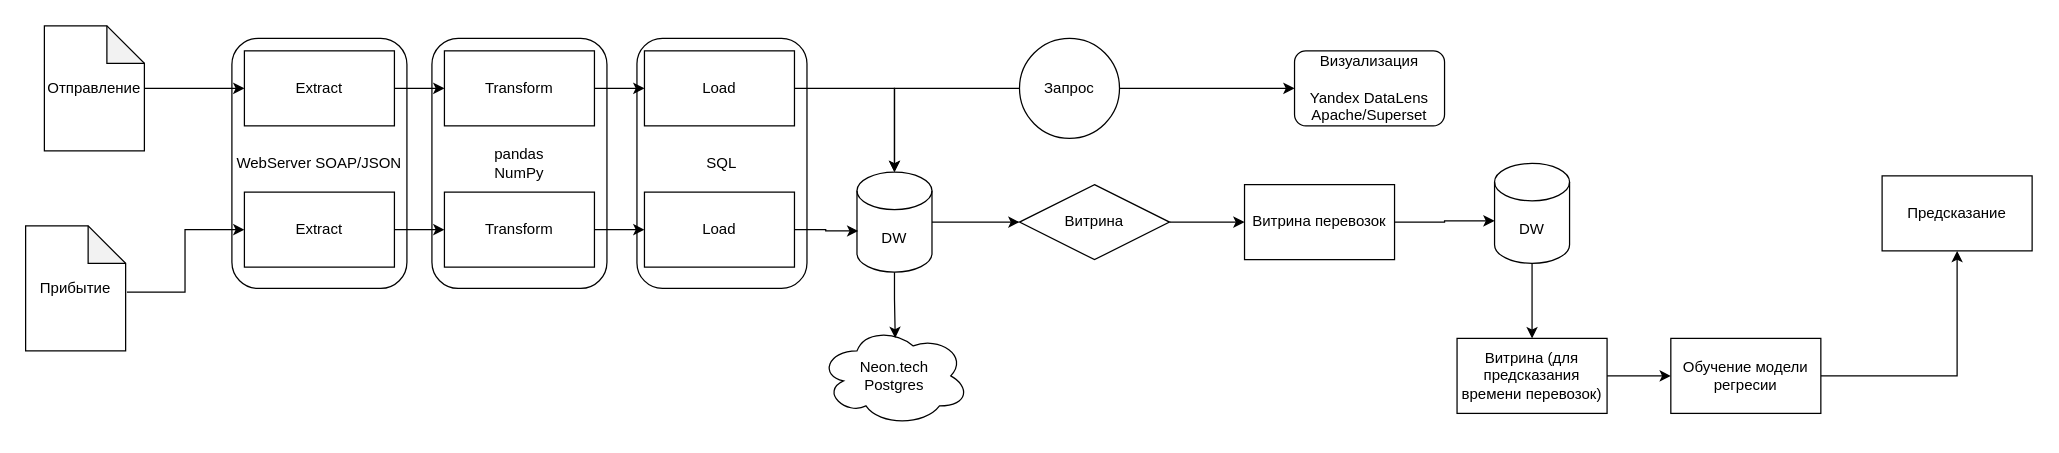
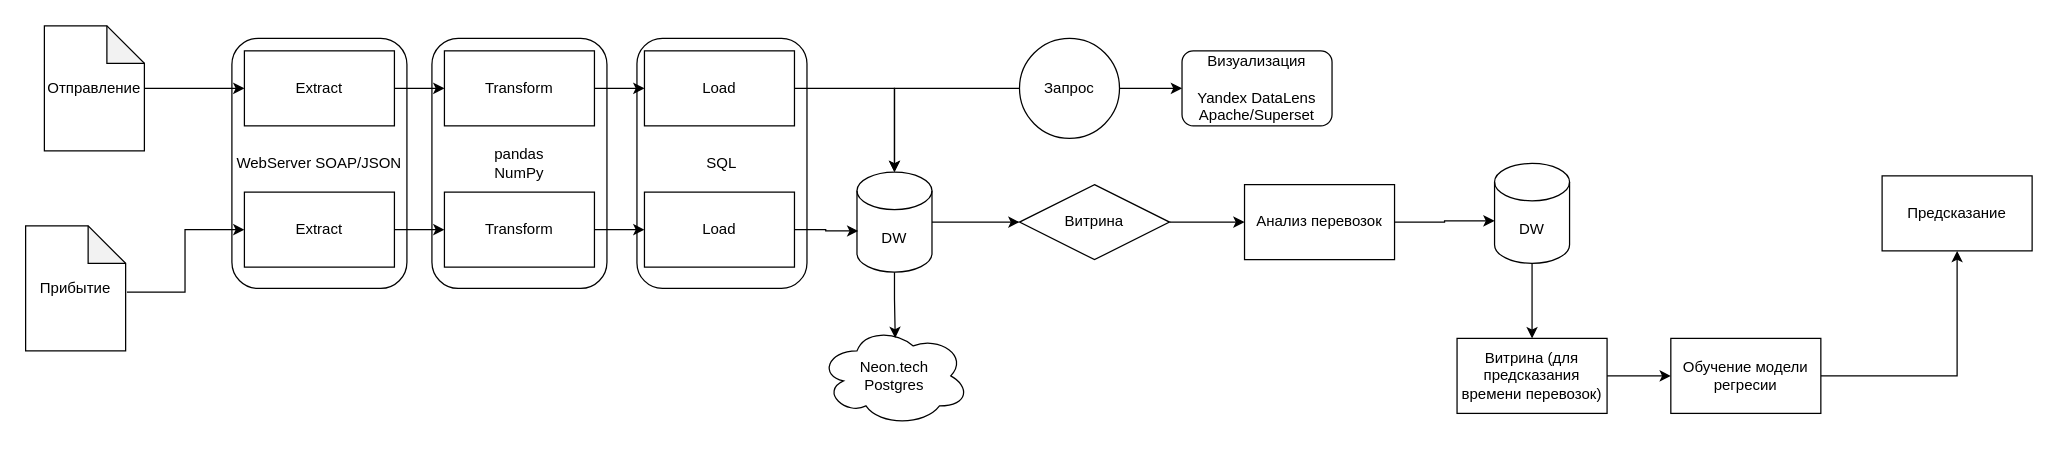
node "Визуализация Yandex DataLens Apache/Superset": moved (1369, 88) -> (1257, 88)
node "Витрина перевозок": label "Витрина перевозок" -> "Анализ перевозок"
